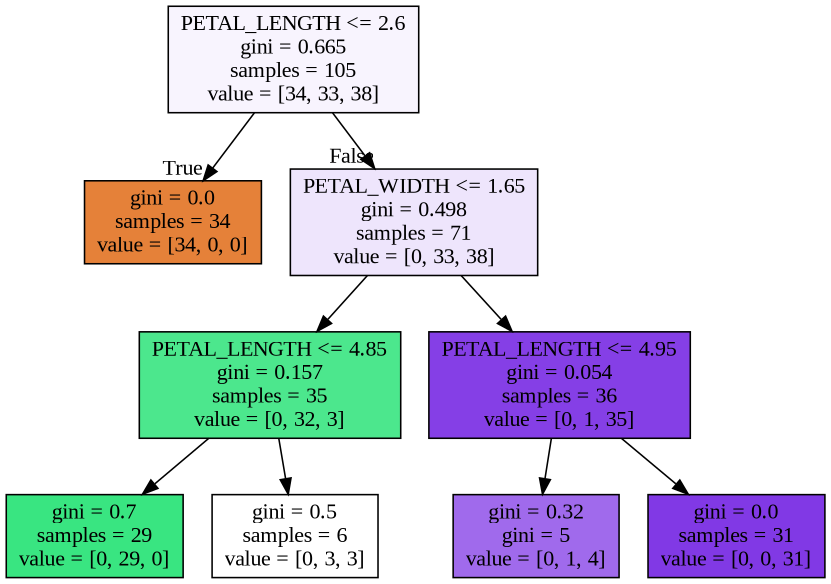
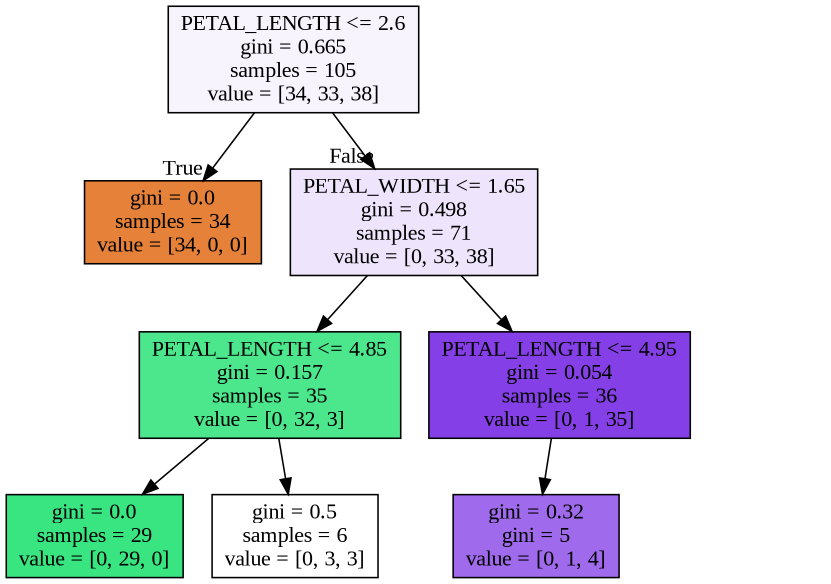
node "gini = 0.7 samples = 29 value = [0, 29, 0]": label "gini = 0.7 samples = 29 value = [0, 29, 0]" -> "gini = 0.0 samples = 29 value = [0, 29, 0]"
node "gini = 0.0 samples = 31 value = [0, 0, 31]": removed
